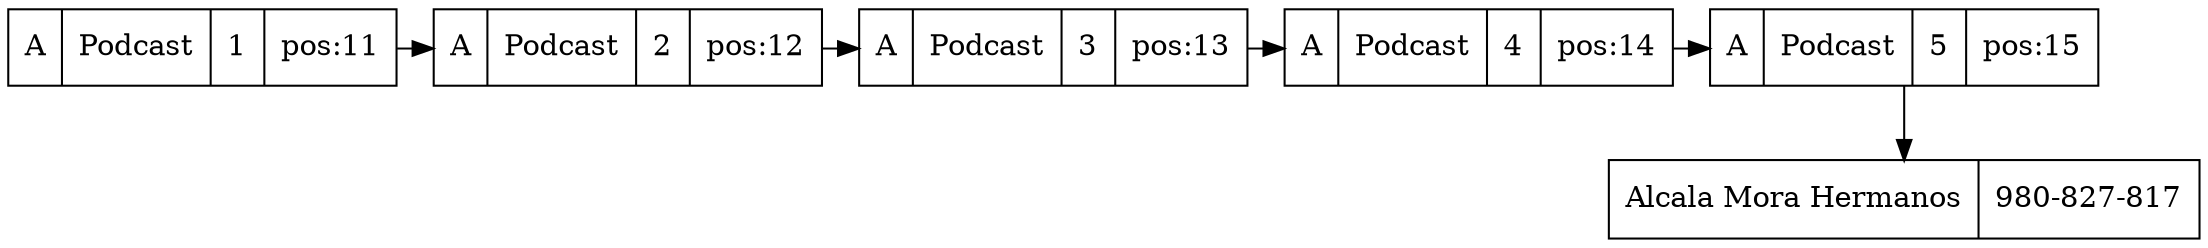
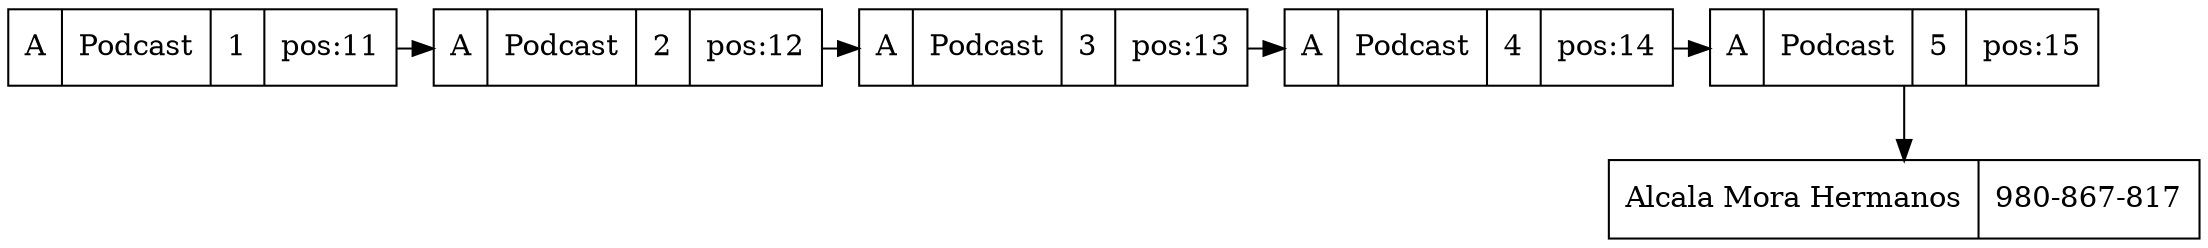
node "Alcala Mora Hermanos": text "980-827-817" -> "980-867-817"
